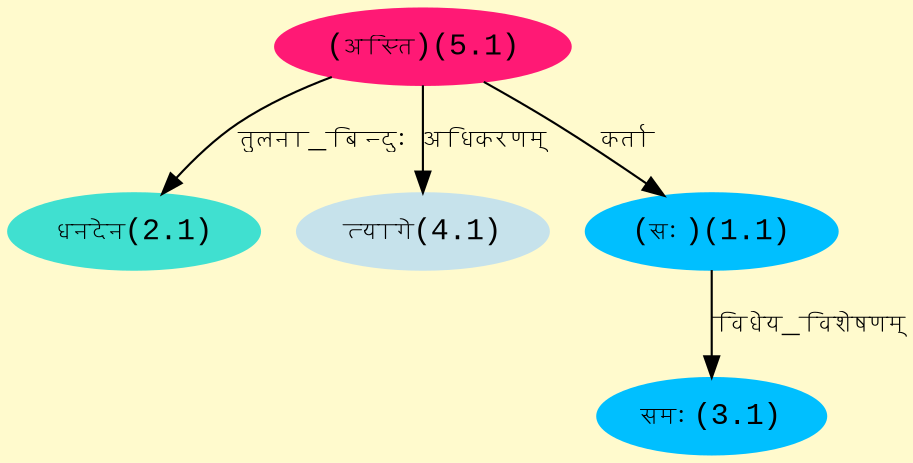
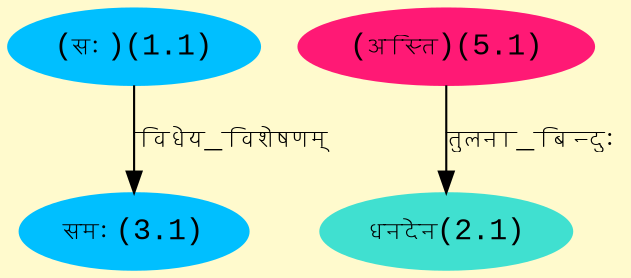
edge "(अस्ति)(5.1)" -> "(सः)(1.1)": removed, label "कर्ता"
node "त्यागे(4.1)": removed
